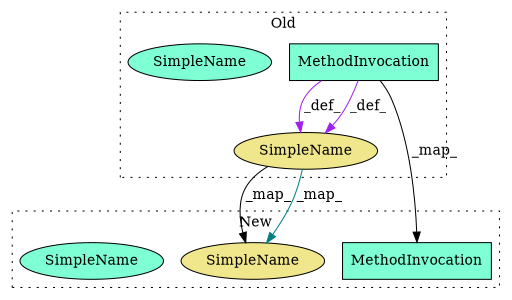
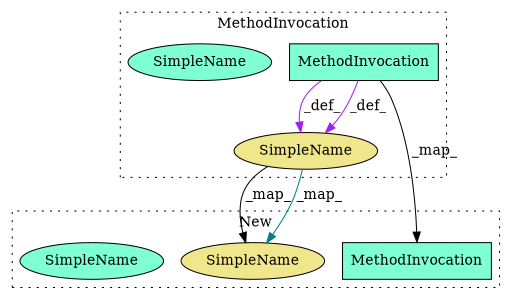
cluster "Old": label "Old" -> "MethodInvocation"
